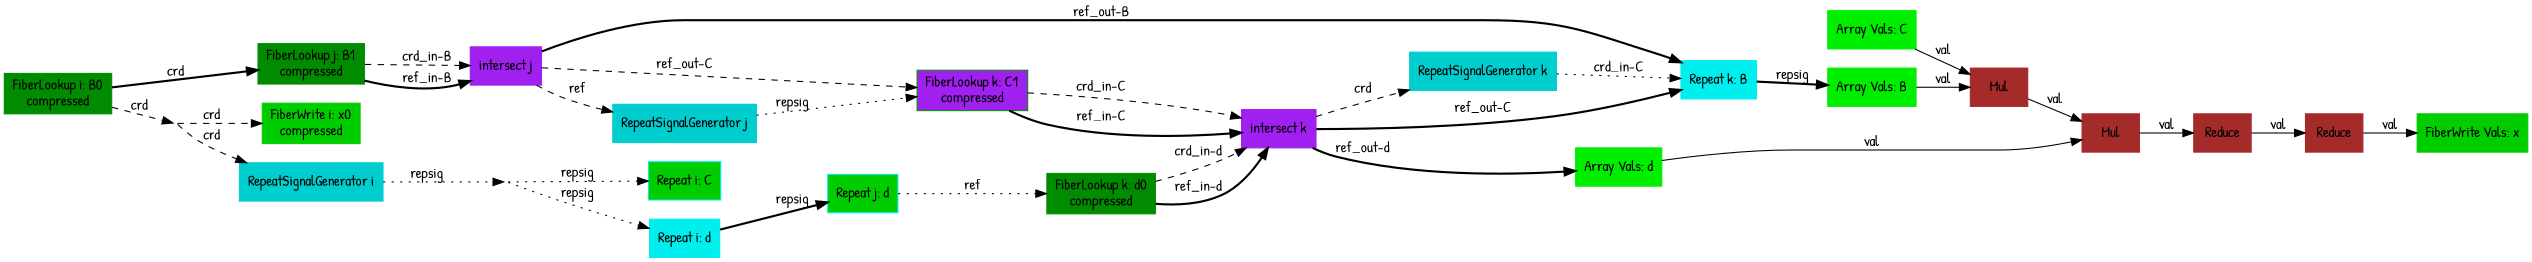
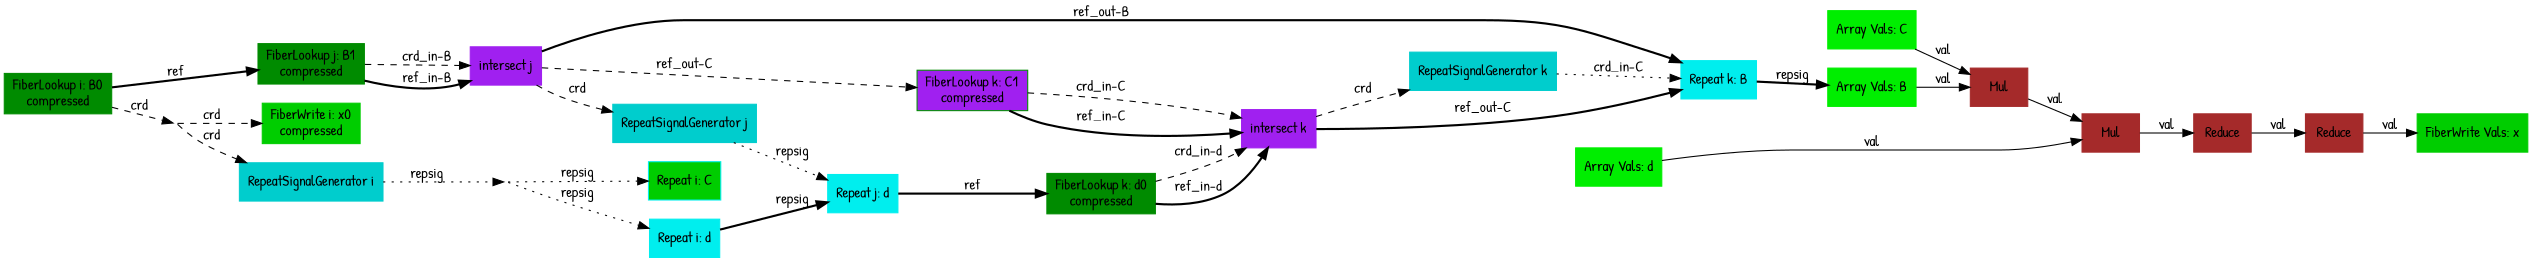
edge "FiberLookup i: B0 compressed" -> "FiberLookup j: B1 compressed": label "crd" -> "ref"
edge "intersect j" -> "RepeatSignalGenerator j": label "ref" -> "crd"
edge "RepeatSignalGenerator j" -> "FiberLookup k: C1 compressed": now "RepeatSignalGenerator j" -> "Repeat j: d"
edge "intersect k" -> "Array Vals: d": removed, label "ref_out-d"
node "Repeat j: d": fillcolor green3 -> cyan2
edge "Repeat j: d" -> "FiberLookup k: d0 compressed": style dotted -> bold
